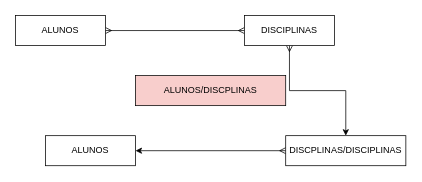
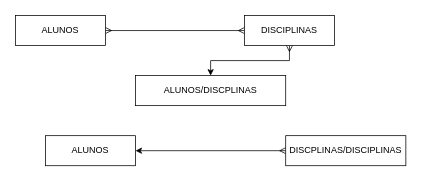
node "ALUNOS/DISCPLINAS": fillcolor #f8cecc -> #ffffff
edge "DISCIPLINAS" -- "DISCPLINAS/DISCIPLINAS": now "DISCIPLINAS" -- "ALUNOS/DISCPLINAS"
